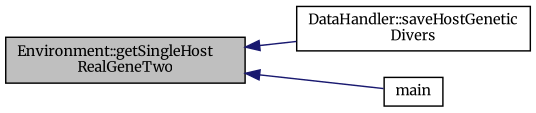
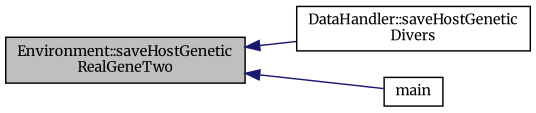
node "Environment::getSingleHost RealGeneTwo": label "Environment::getSingleHost RealGeneTwo" -> "Environment::saveHostGenetic RealGeneTwo"
